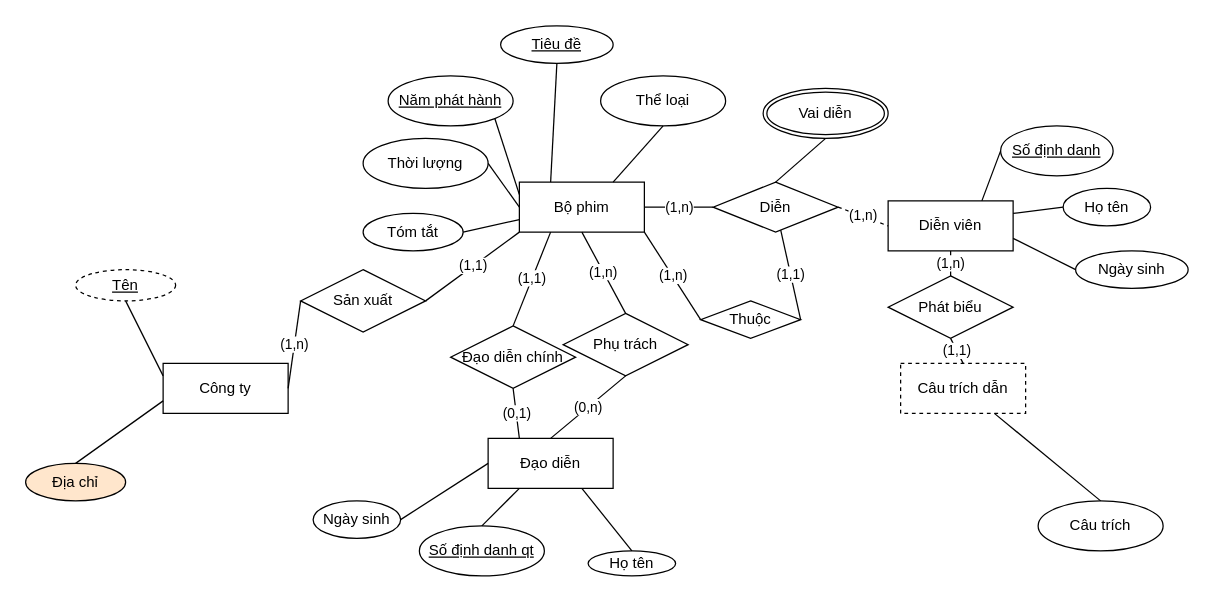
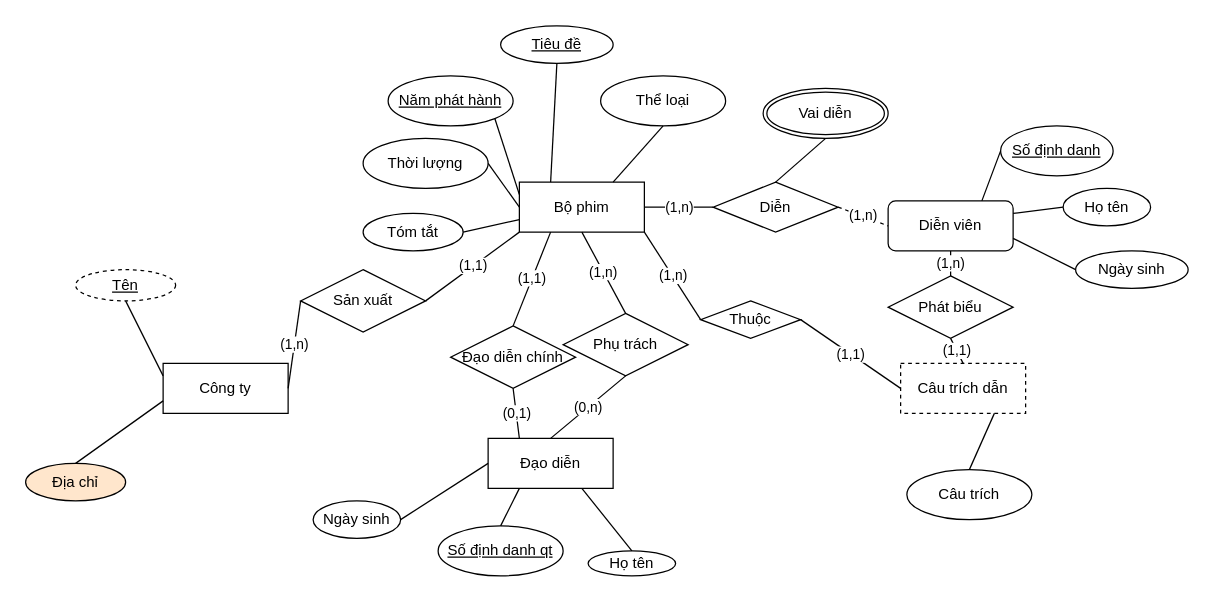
node "Diễn viên": shape rectangle -> rounded rectangle
edge "Diễn" -- "Thuộc": now "Câu trích dẫn" -- "Thuộc"
node "Câu trích": moved (1101, 526) -> (969, 494)
node "Số định danh qt": moved (482, 551) -> (501, 551)
